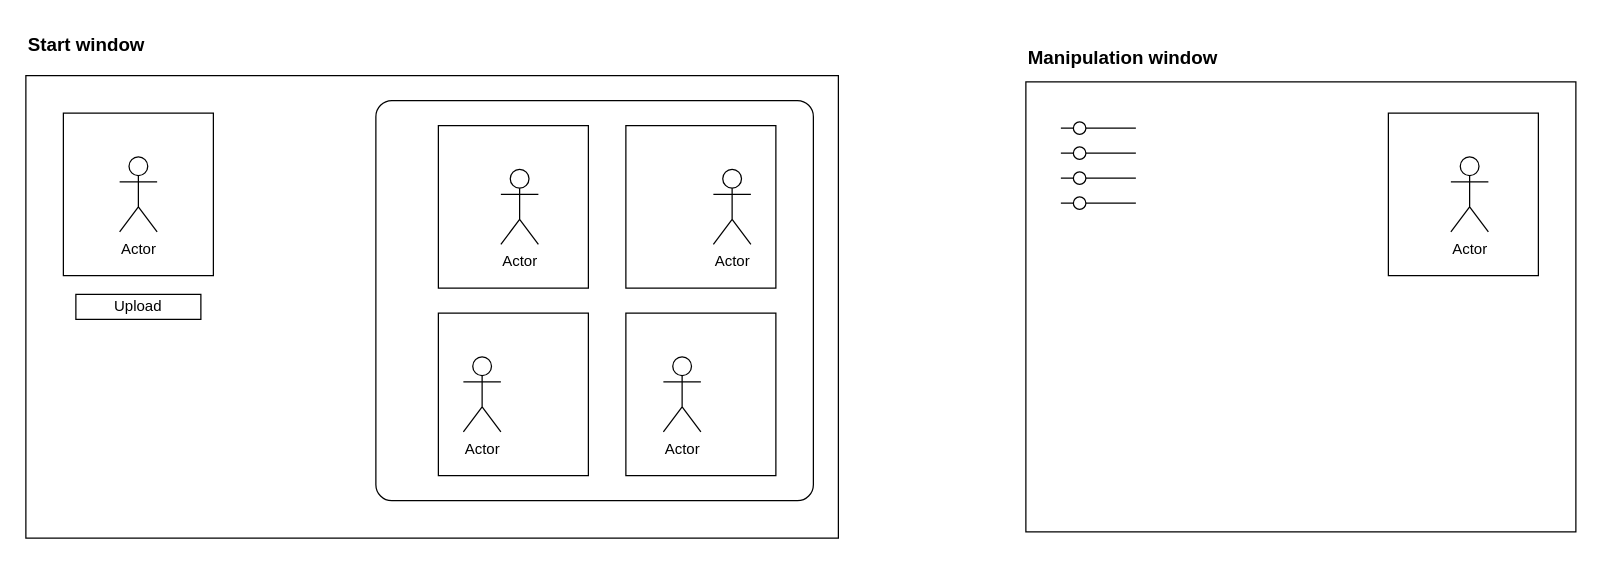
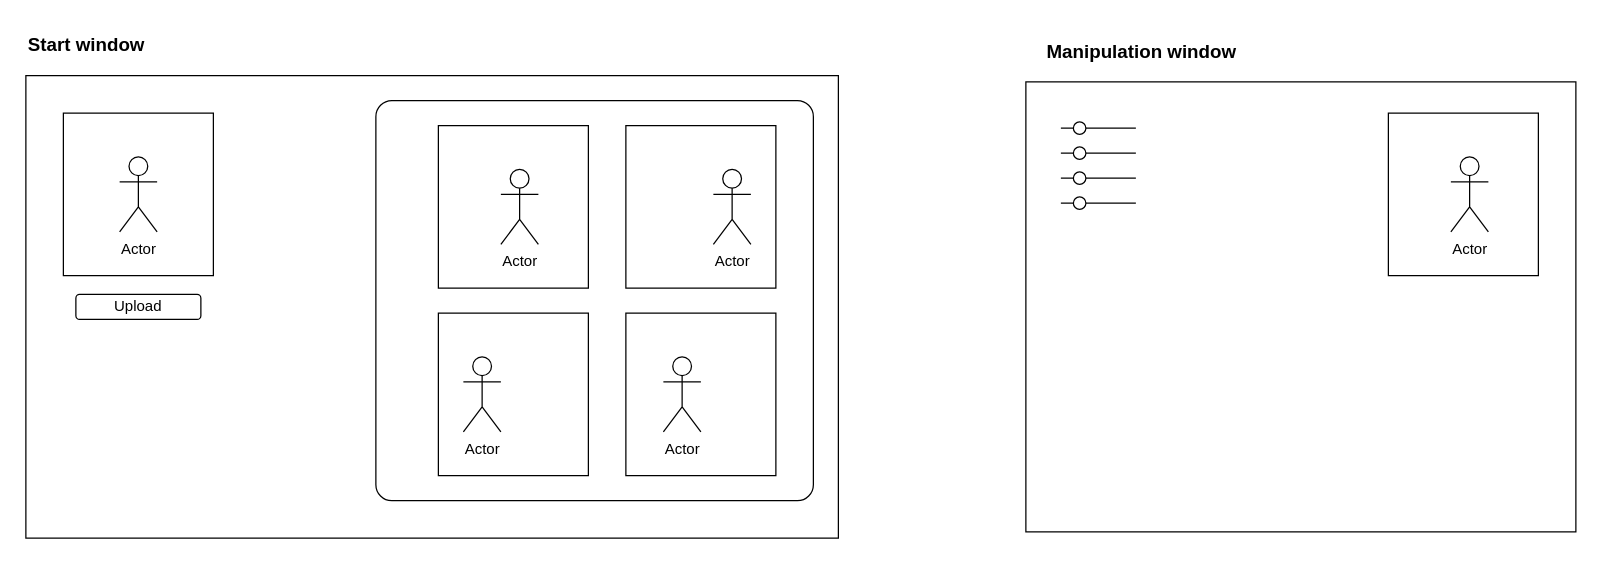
node "Manipulation window": moved (1144, 57) -> (1163, 51)
node "Upload": shape rectangle -> rounded rectangle
